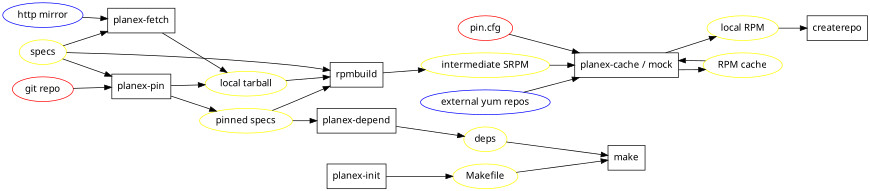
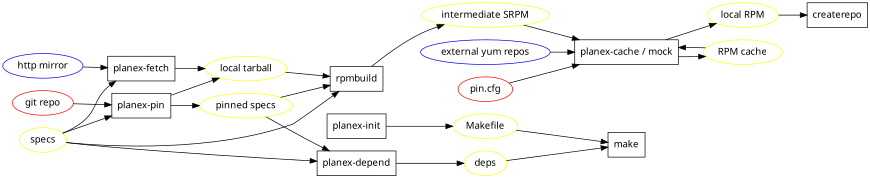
edge "specs" -> "planex-depend": added
